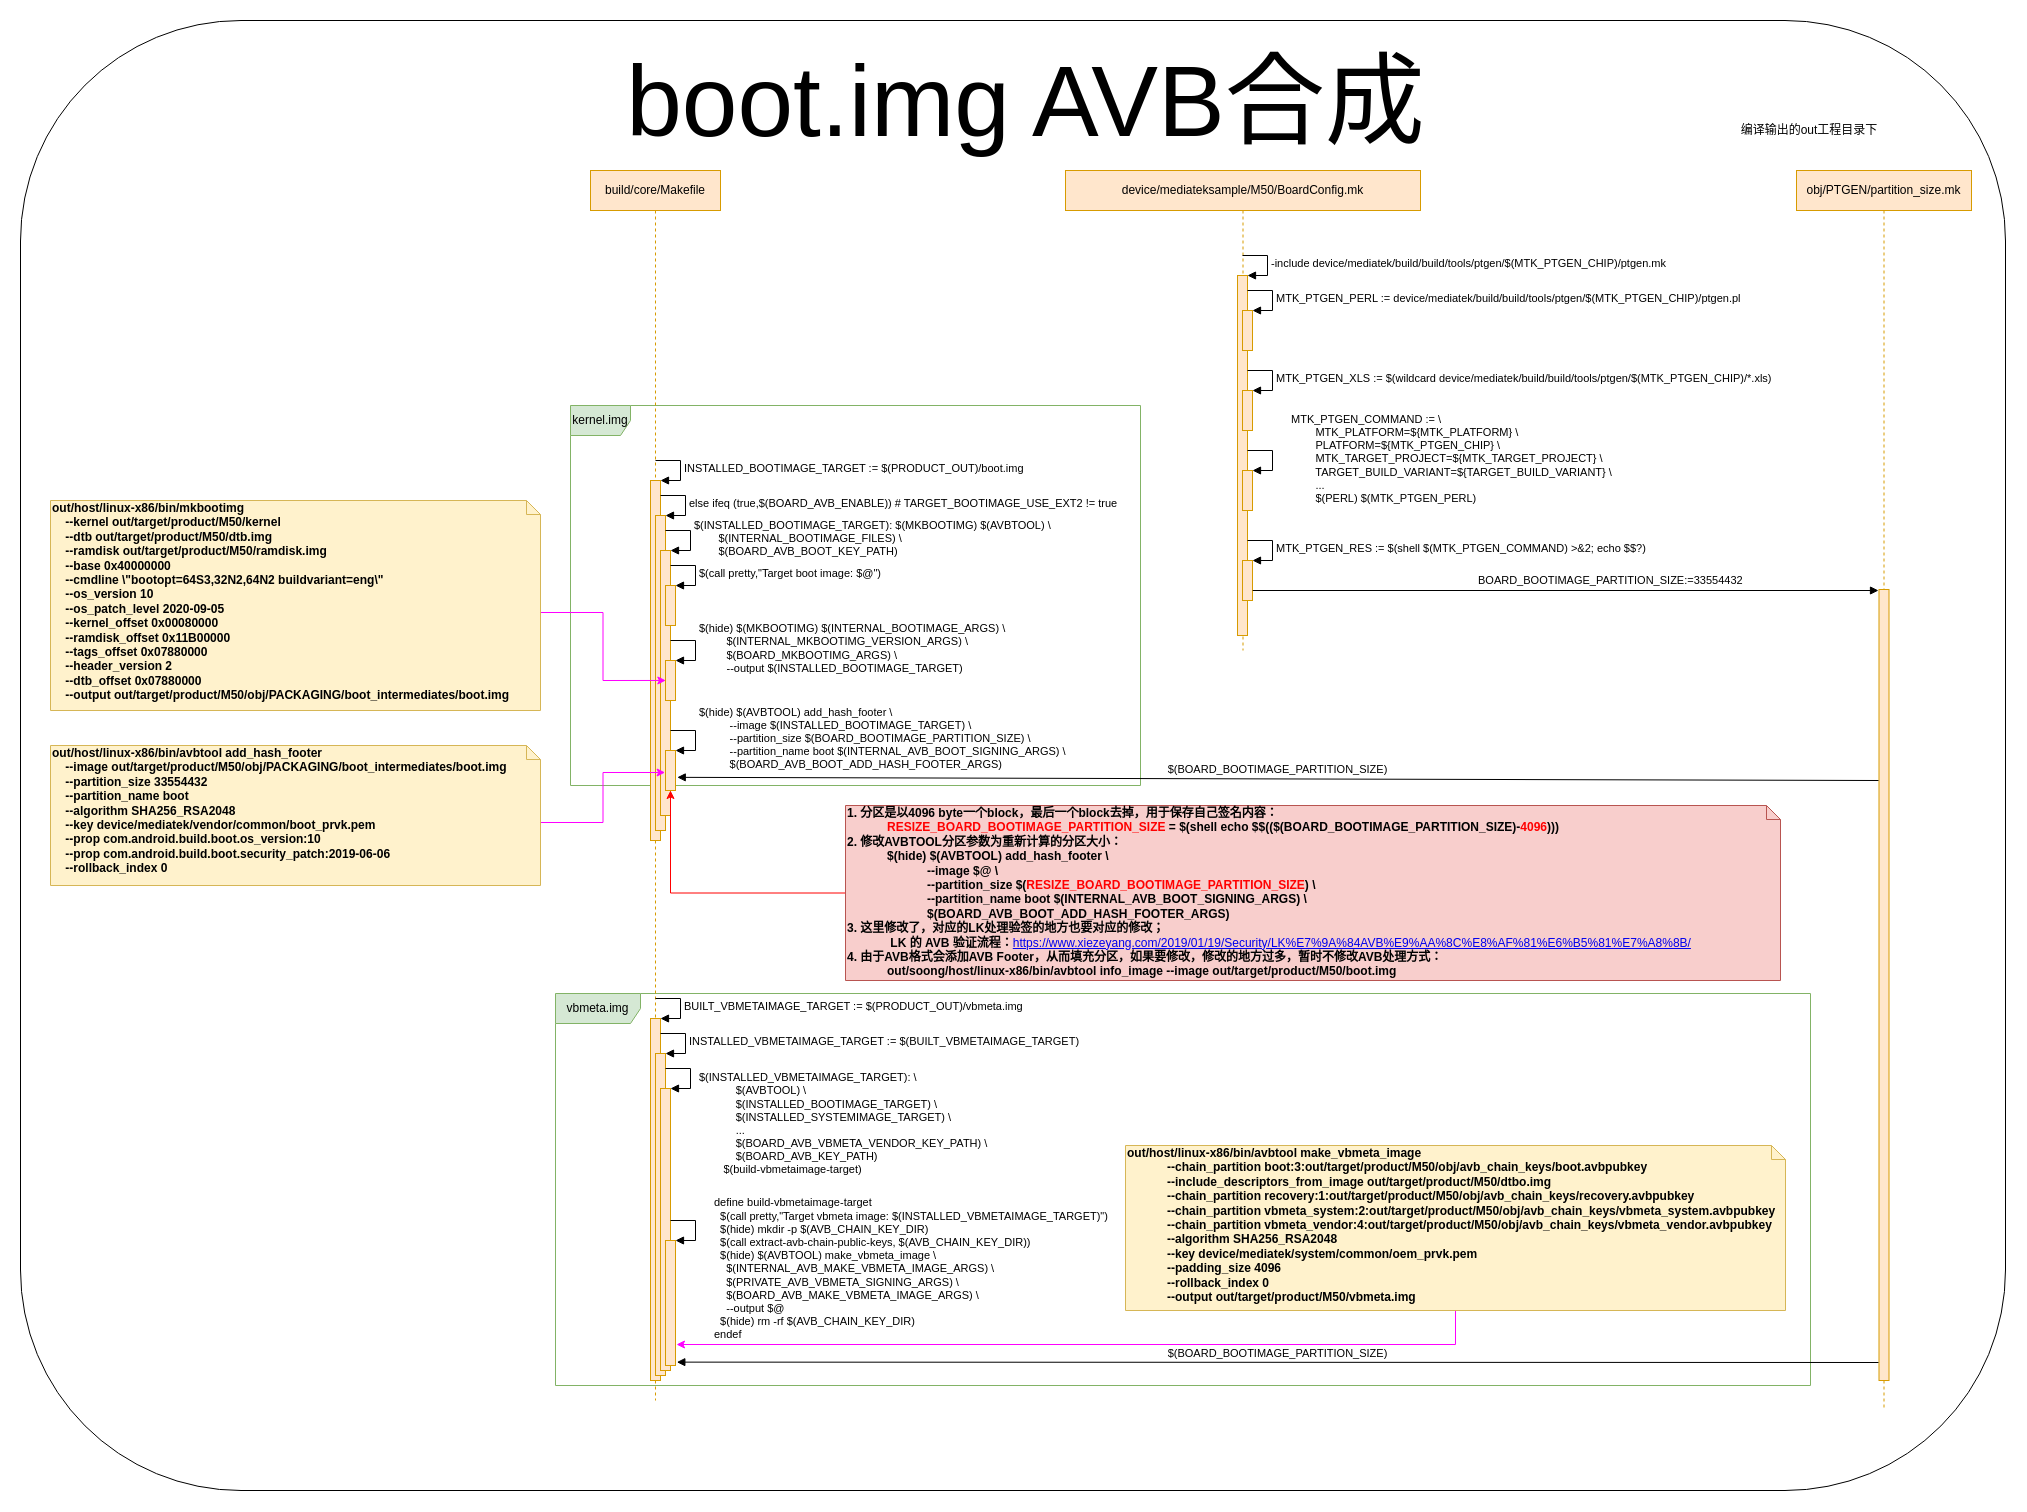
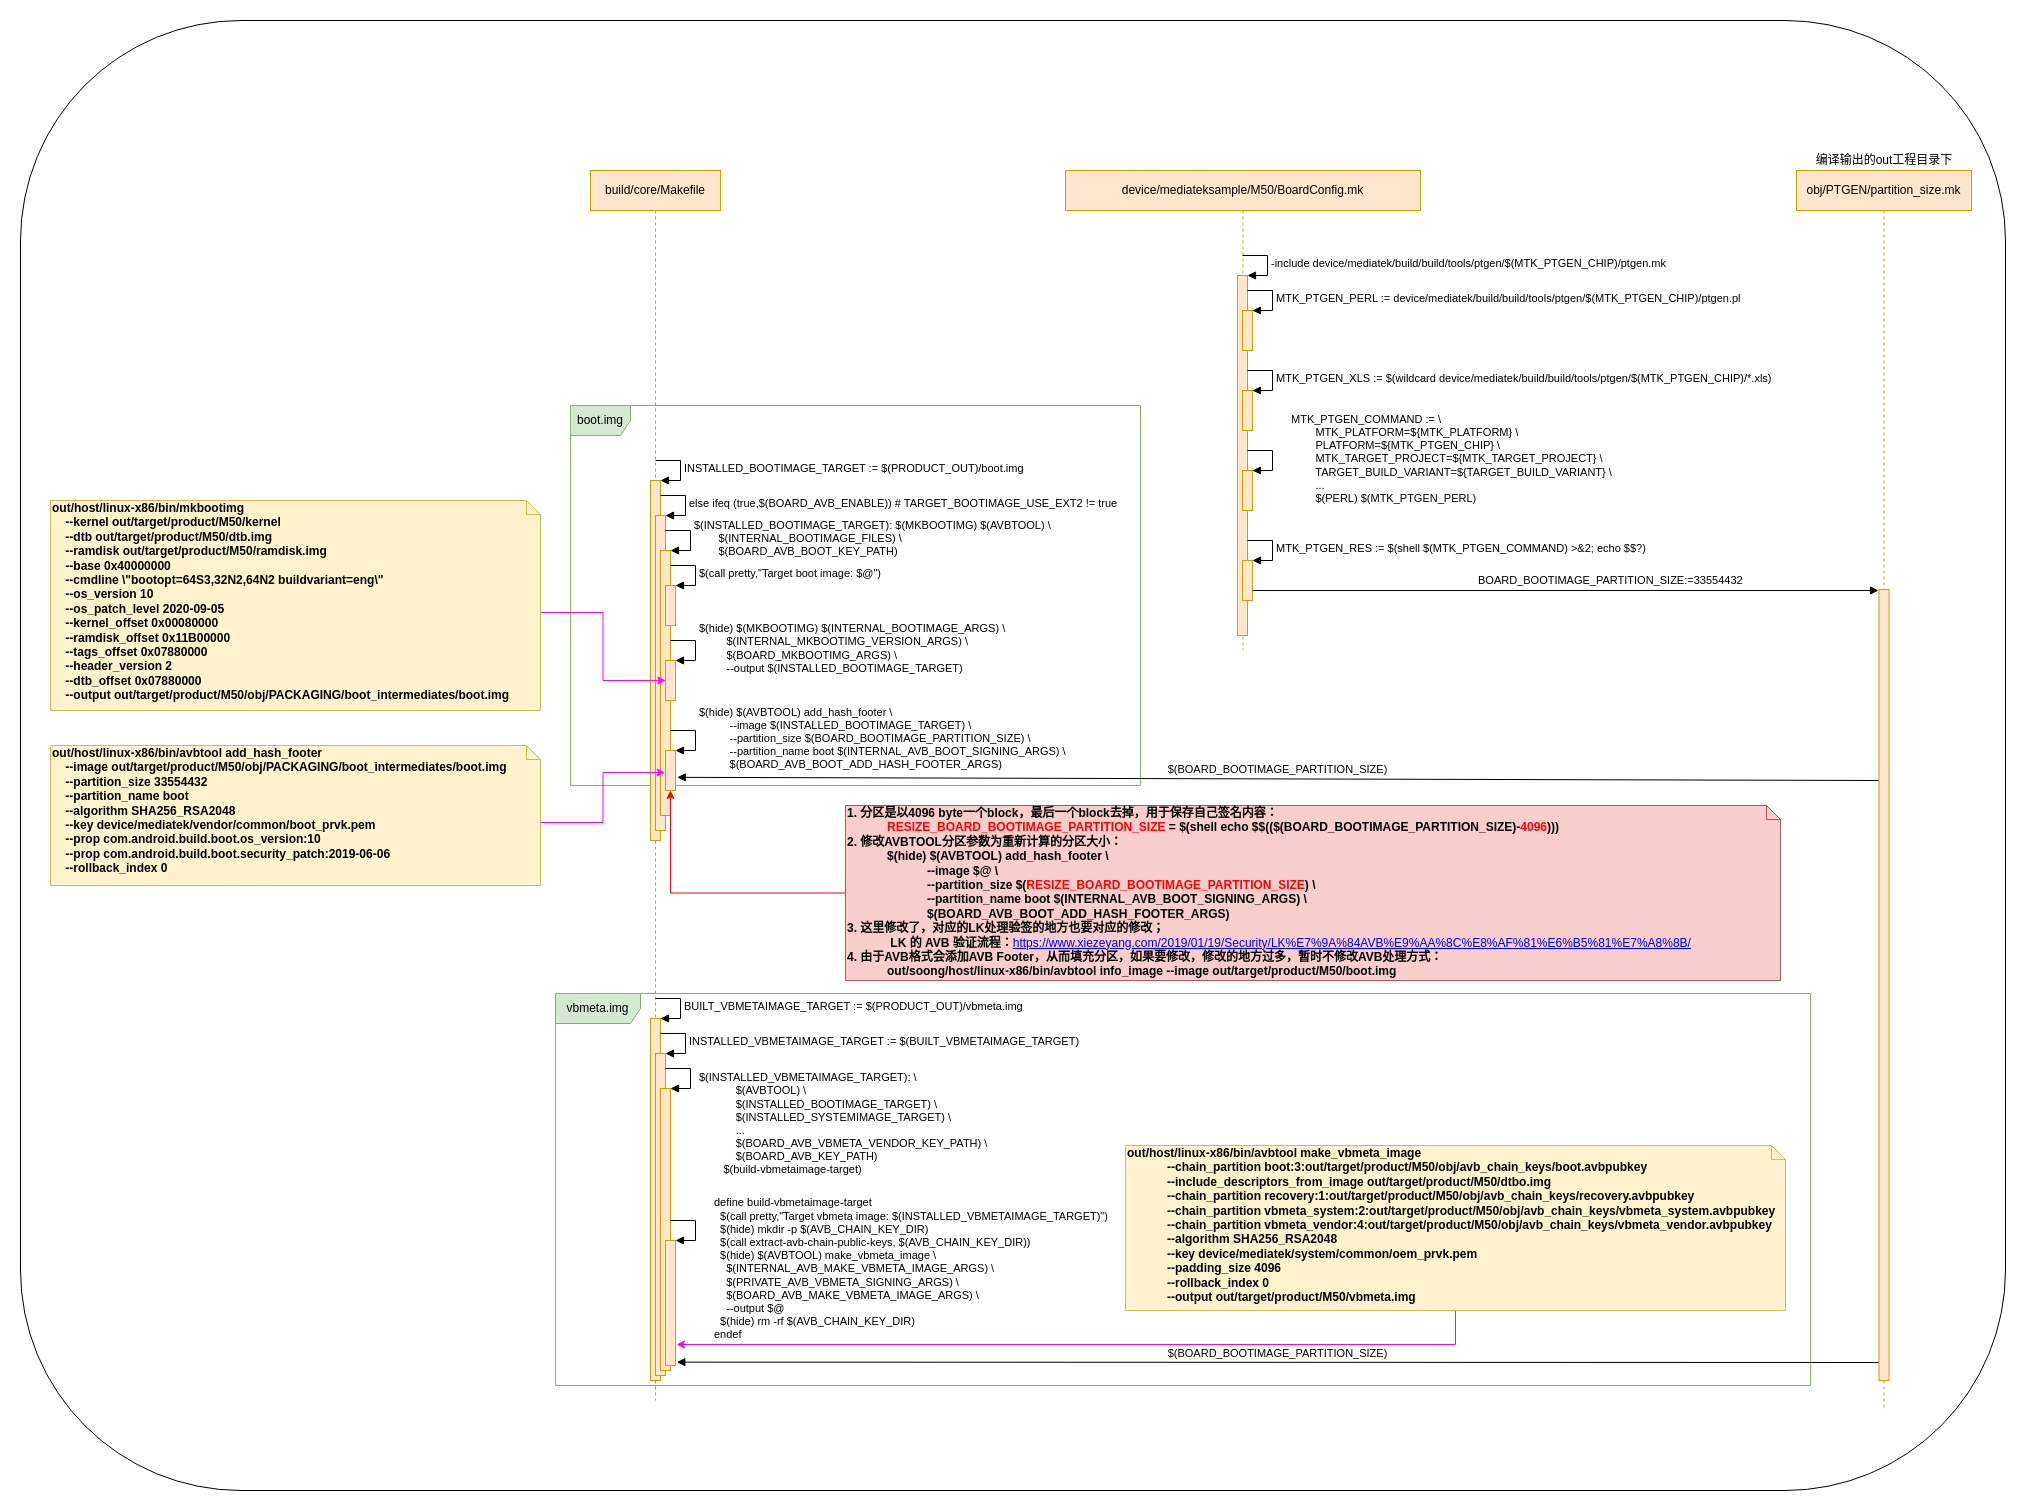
node "boot.img AVB合成": removed
node "编译输出的out工程目录下": moved (1809, 131) -> (1884, 161)
node "kernel.img": label "kernel.img" -> "boot.img"
